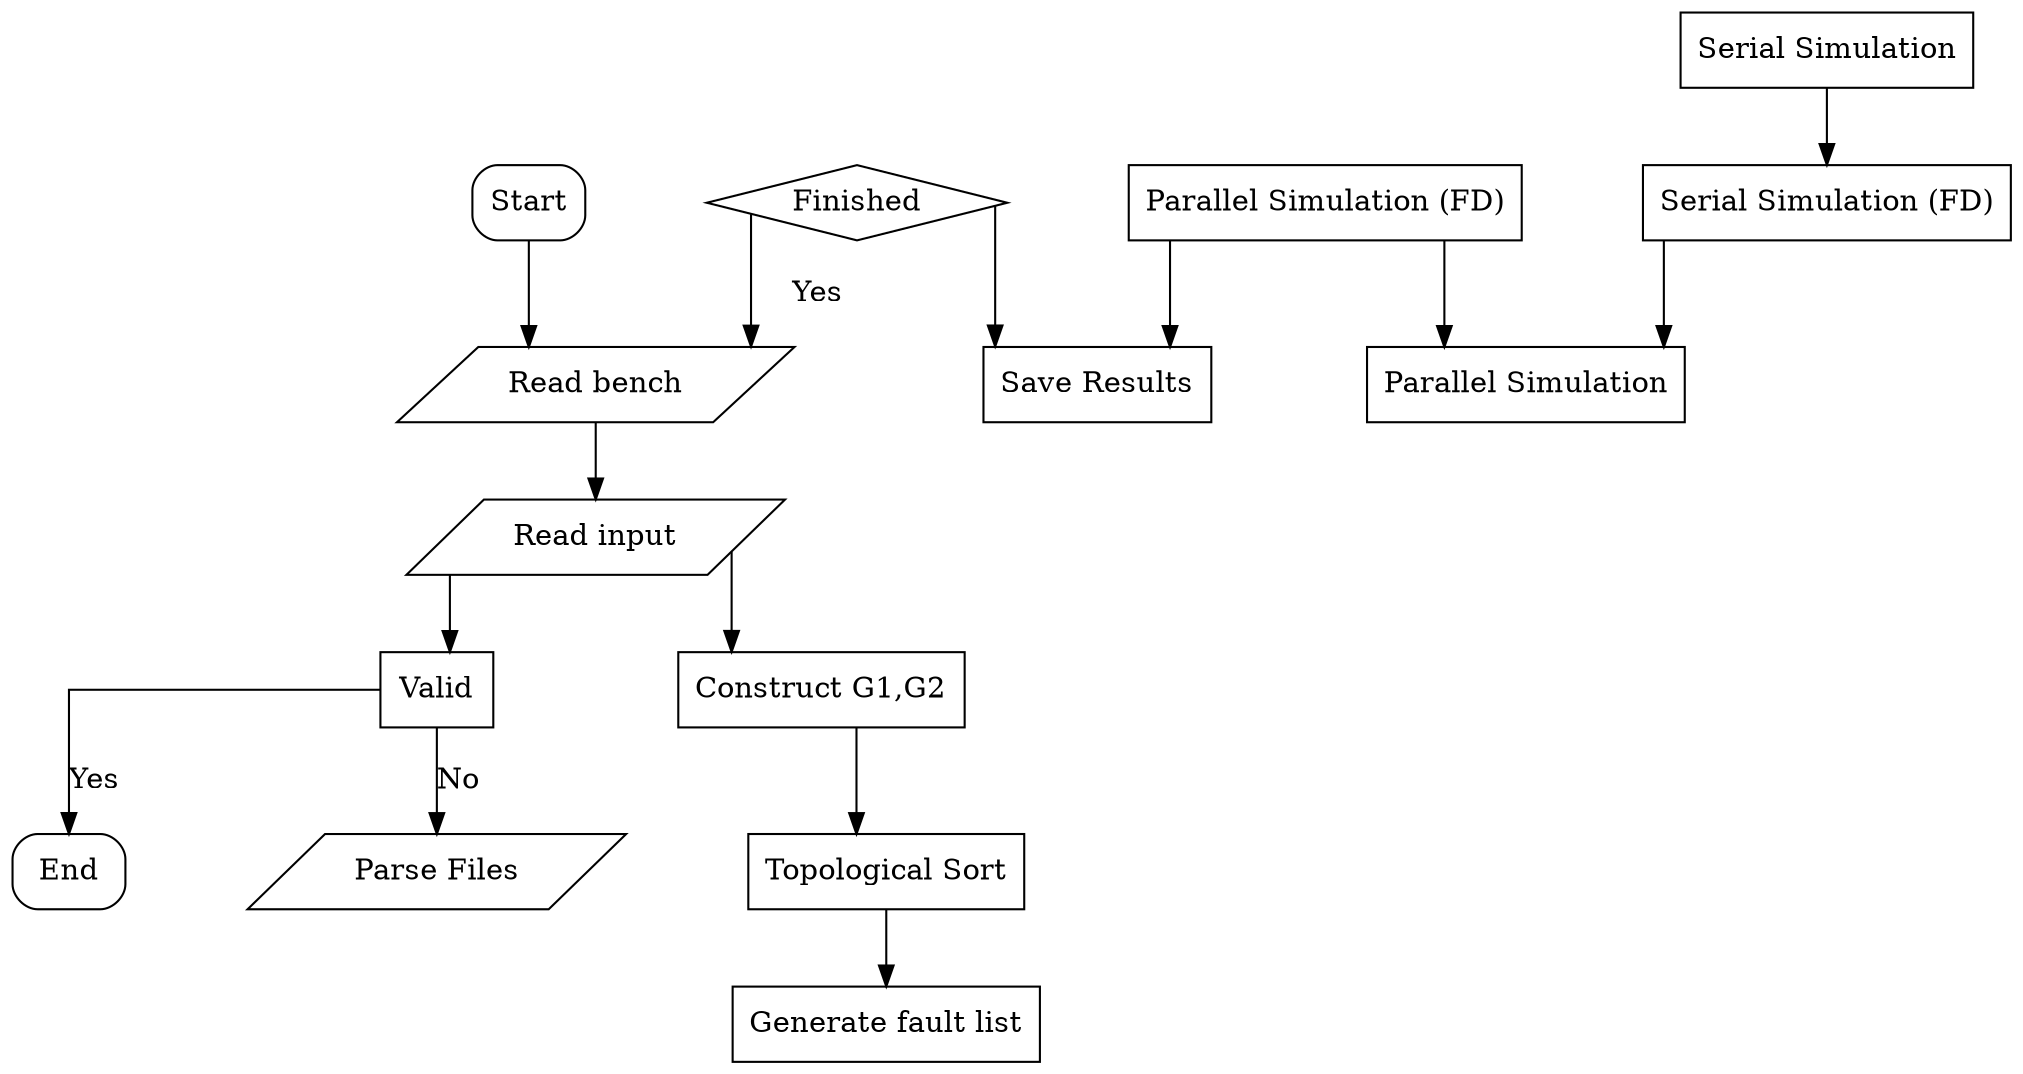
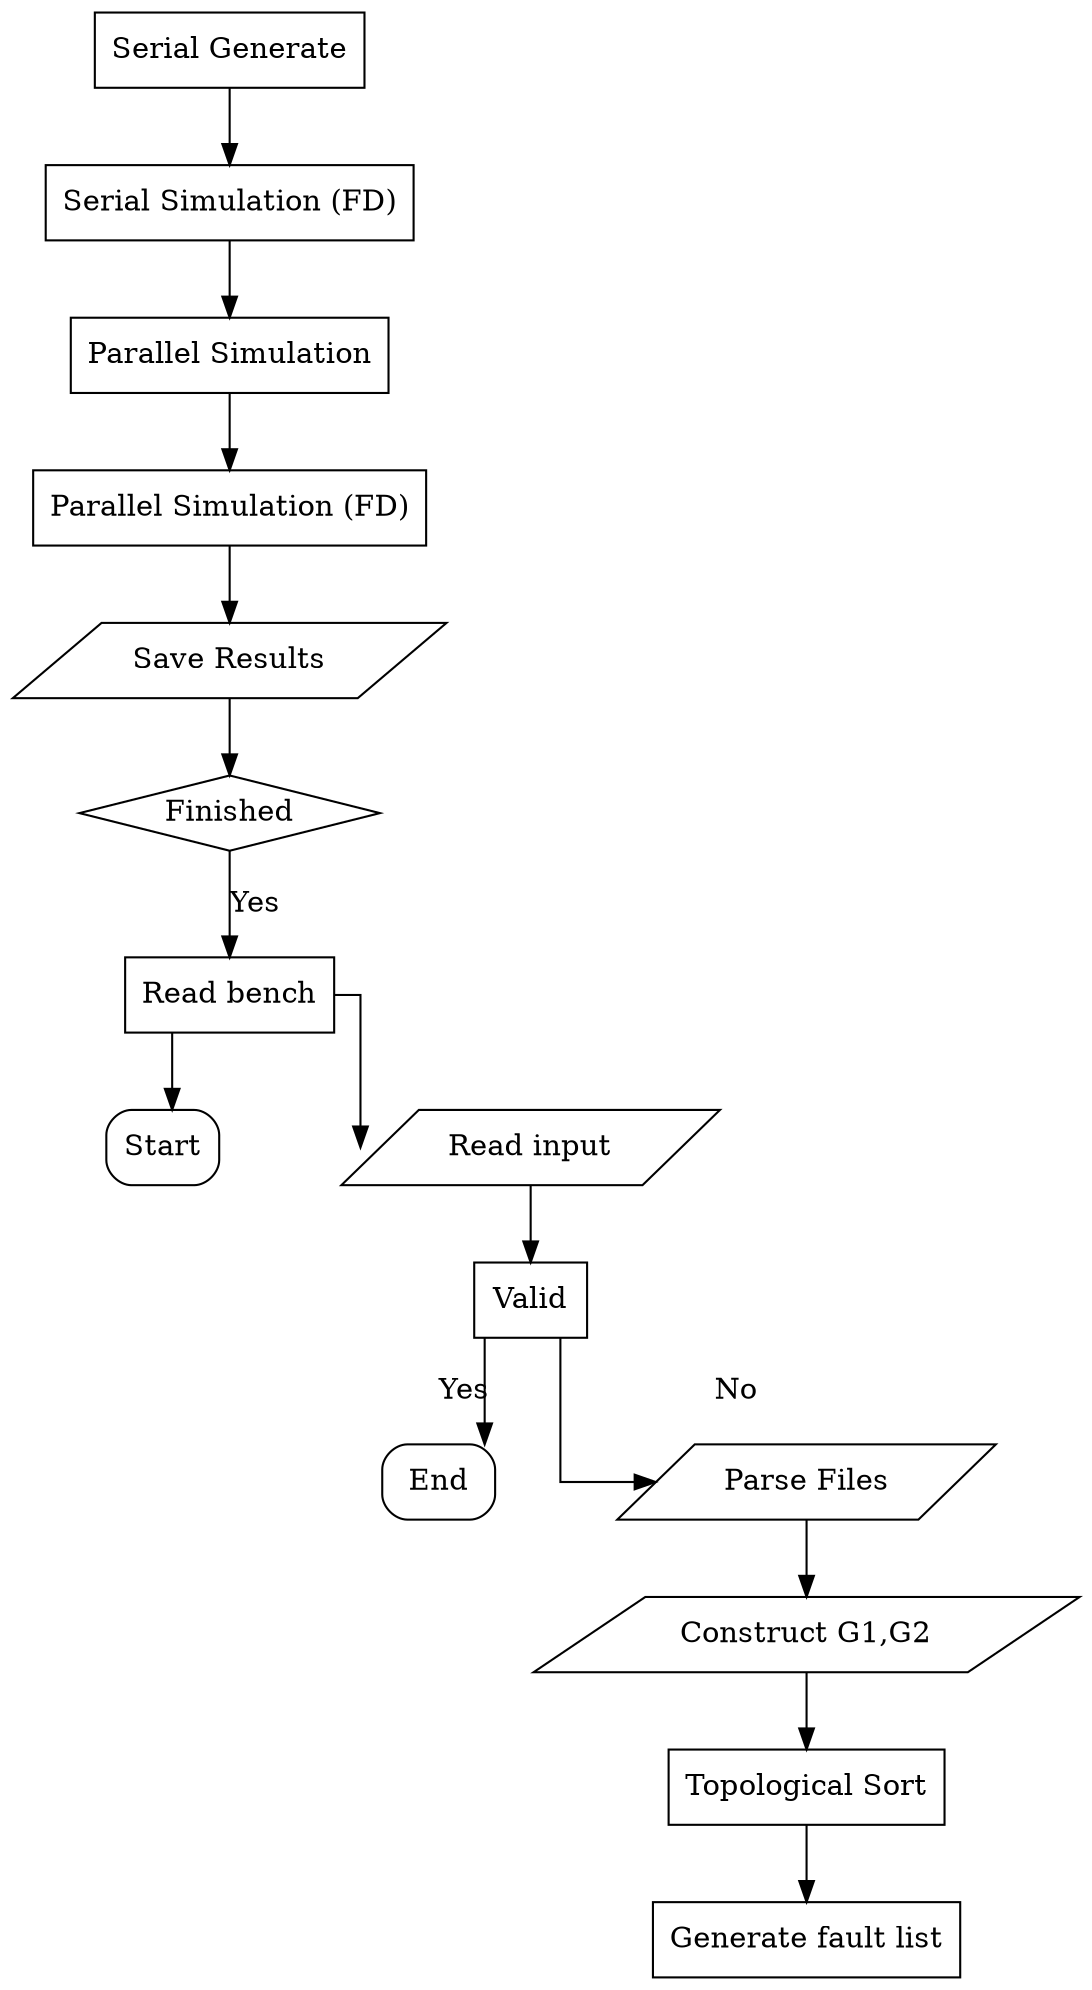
node "Serial Simulation": label "Serial Simulation" -> "Serial Generate"
edge "Finished" -> "Save Results": reversed
edge "Start" -> "Read bench": reversed
edge "Parallel Simulation (FD)" -> "Parallel Simulation": reversed
node "Read bench": shape parallelogram -> box
node "Save Results": shape box -> parallelogram
edge "Read input" -> "Construct G1,G2": now "Parse Files" -> "Construct G1,G2"
node "Construct G1,G2": shape box -> parallelogram
